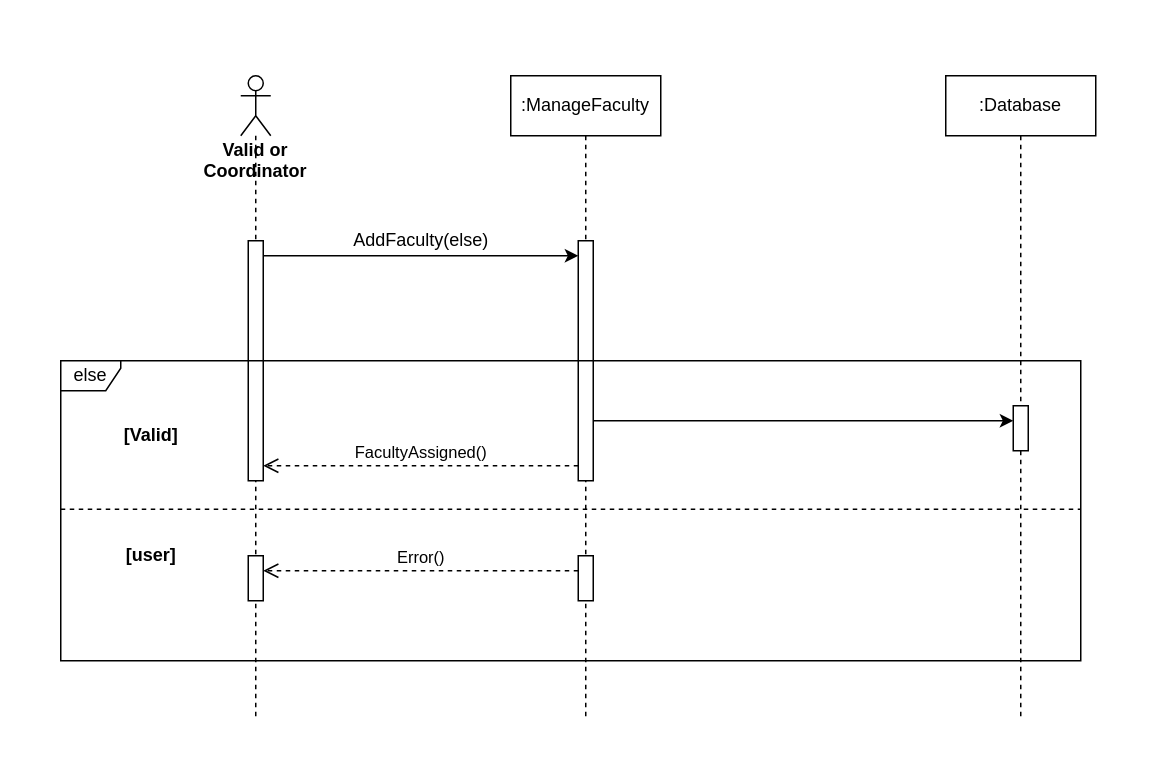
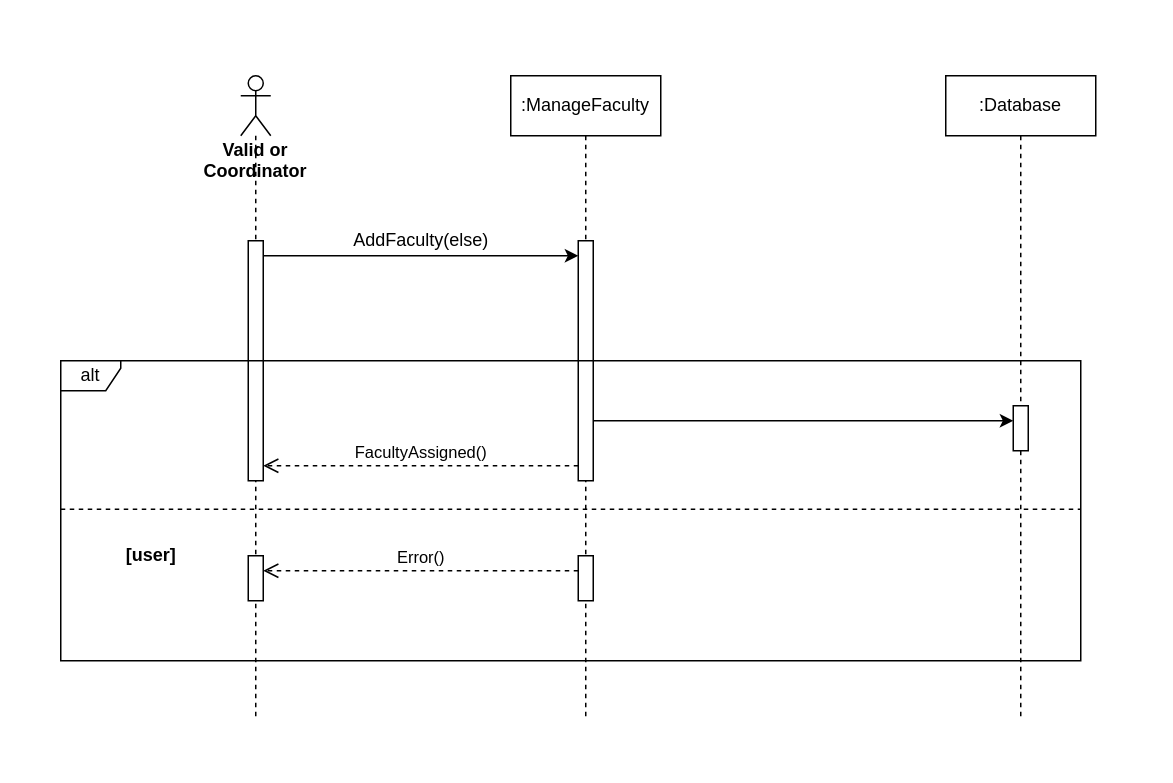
node "else": label "else" -> "alt"
node "[Valid]": removed
